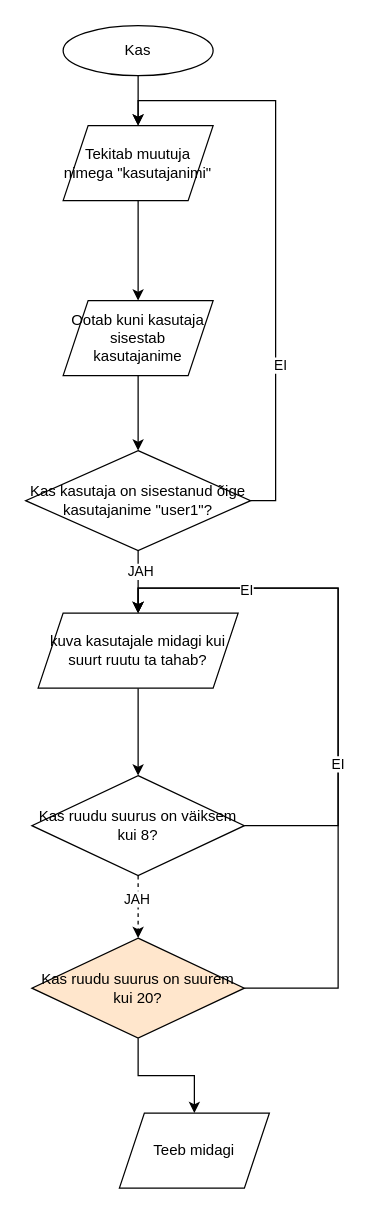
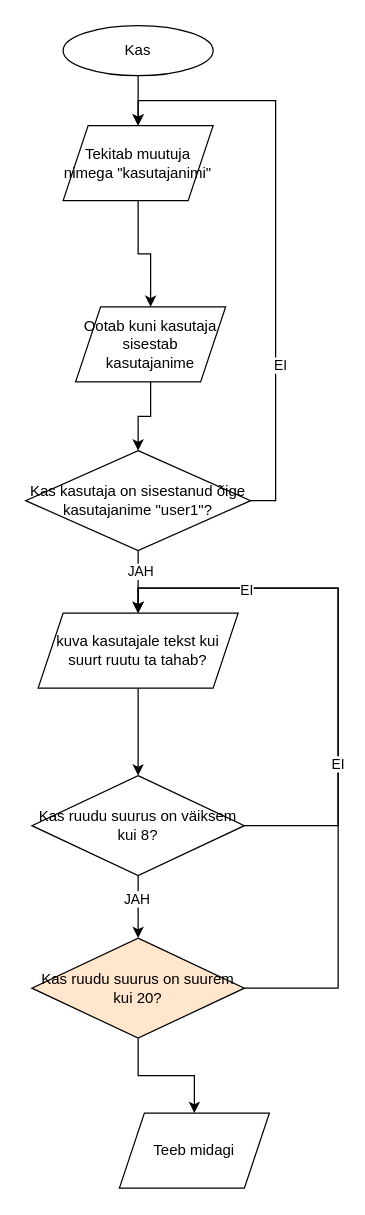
node "Ootab kuni kasutaja sisestab kasutajanime": moved (138, 338) -> (151, 344)
node "kuva kasutajale midagi kui suurt ruutu ta tahab?": label "kuva kasutajale midagi kui suurt ruutu ta tahab?" -> "kuva kasutajale tekst kui suurt ruutu ta tahab?"
edge "Kas ruudu suurus on väiksem kui 8?" -> "Kas ruudu suurus on suurem kui 20?": style dashed -> solid
